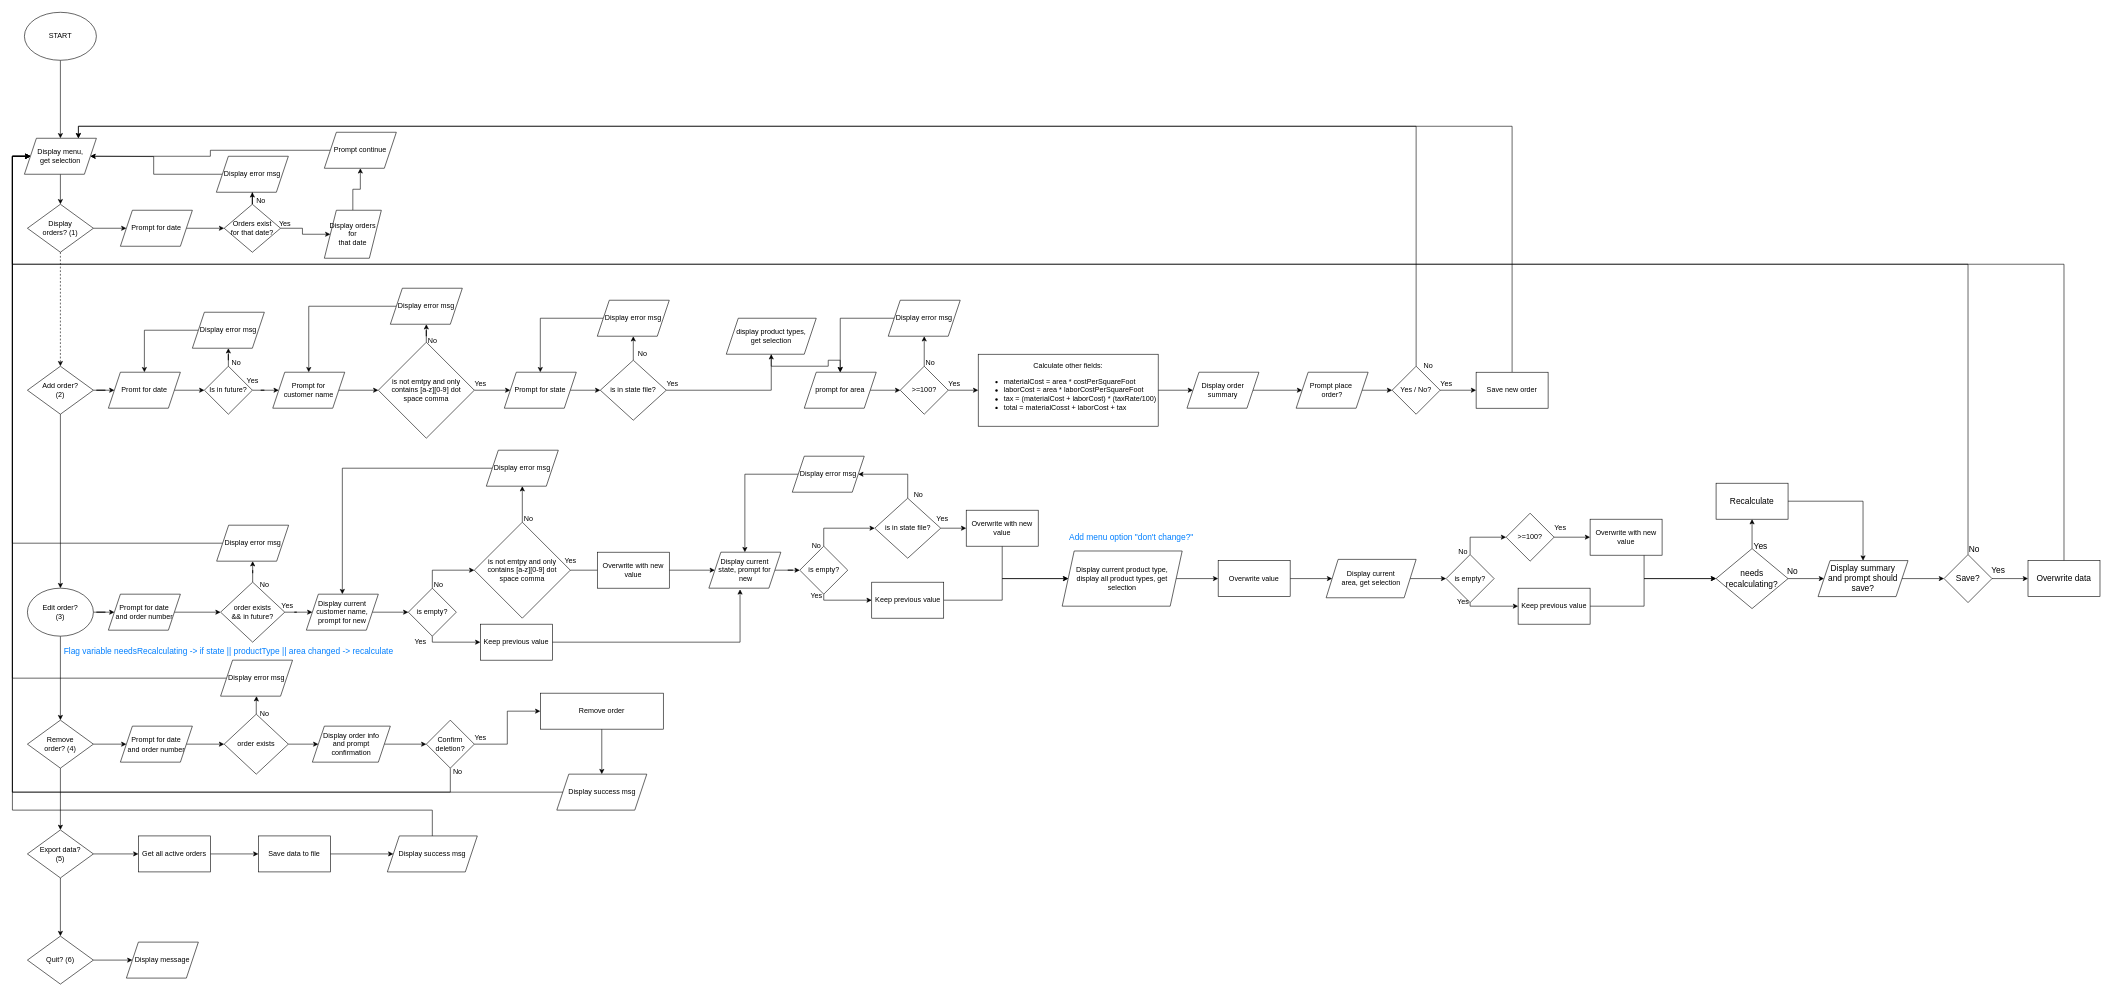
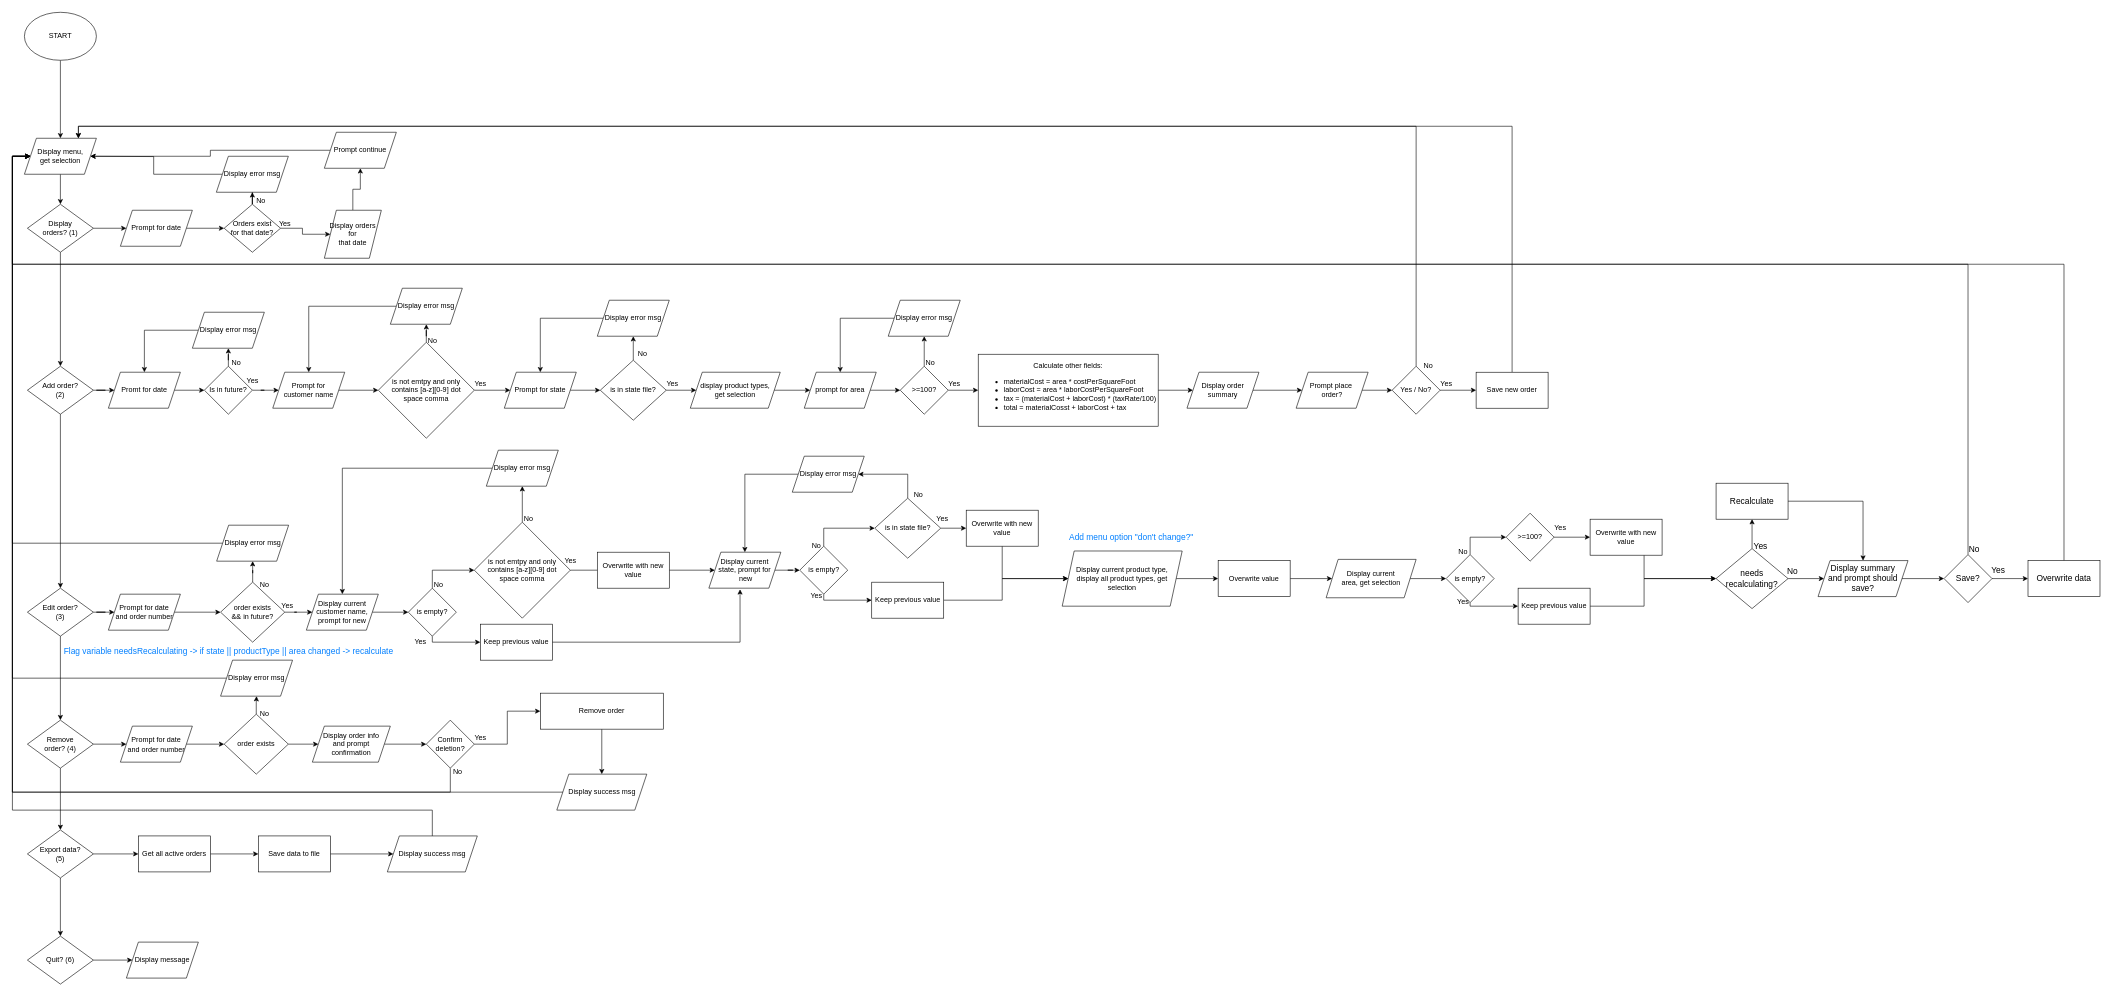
edge "Display orders? (1)" -> "Add order? (2)": style dashed -> solid
node "display product types, get selection": moved (771, 336) -> (735, 390)
node "Edit order? (3)": shape ellipse -> diamond
